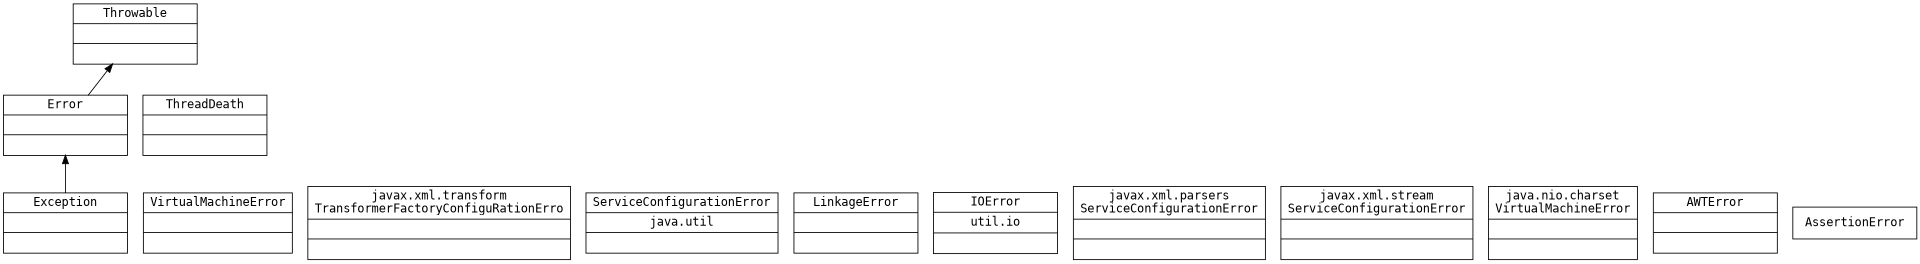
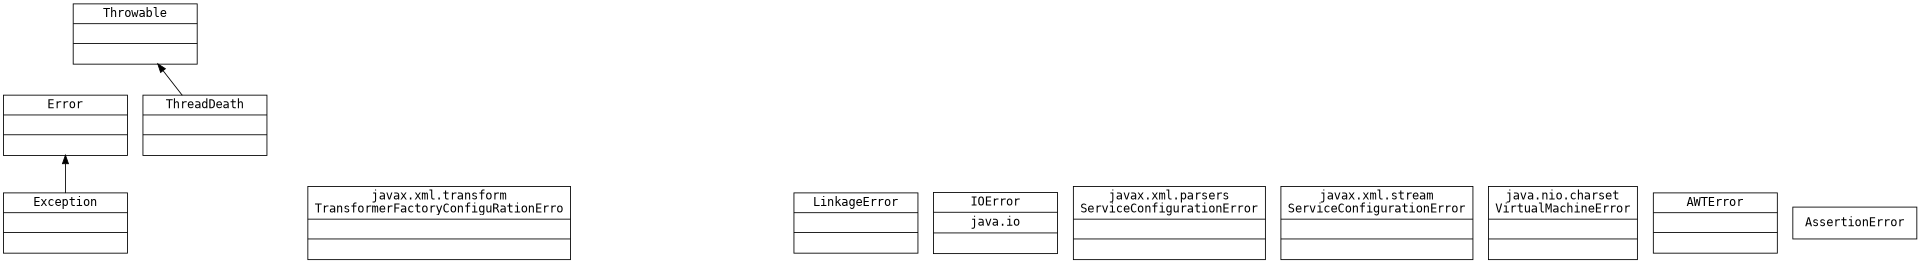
edge "Error" -> "Throwable": now "ThreadDeath" -> "Throwable"
node "IOError": text "util.io" -> "java.io"
node "VirtualMachineError": removed
node "ServiceConfigurationError": removed
